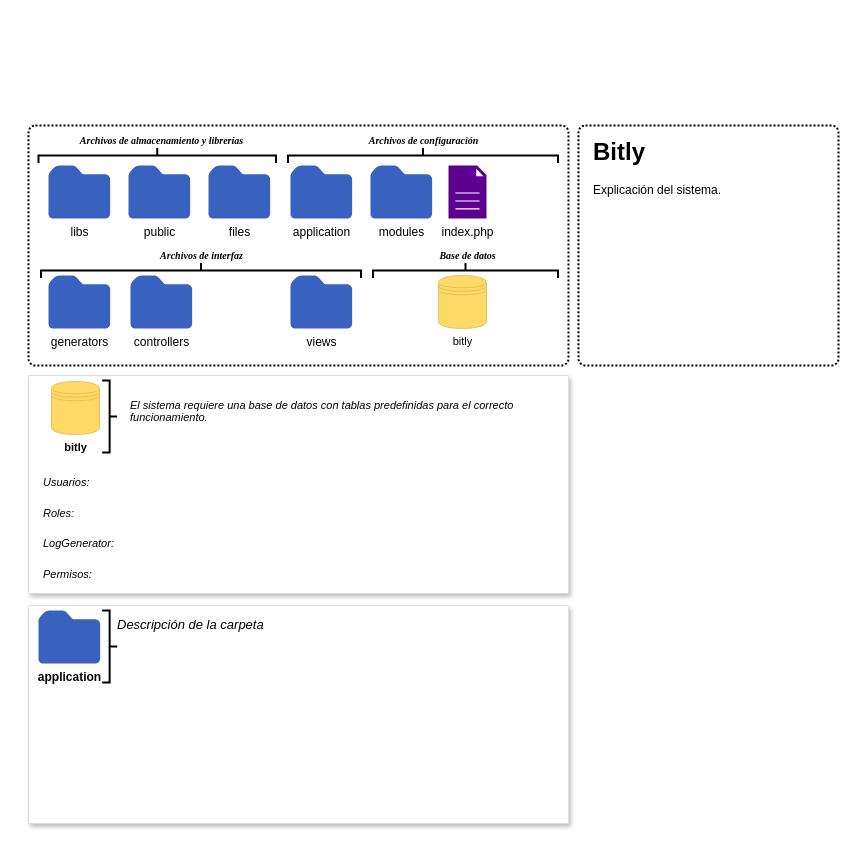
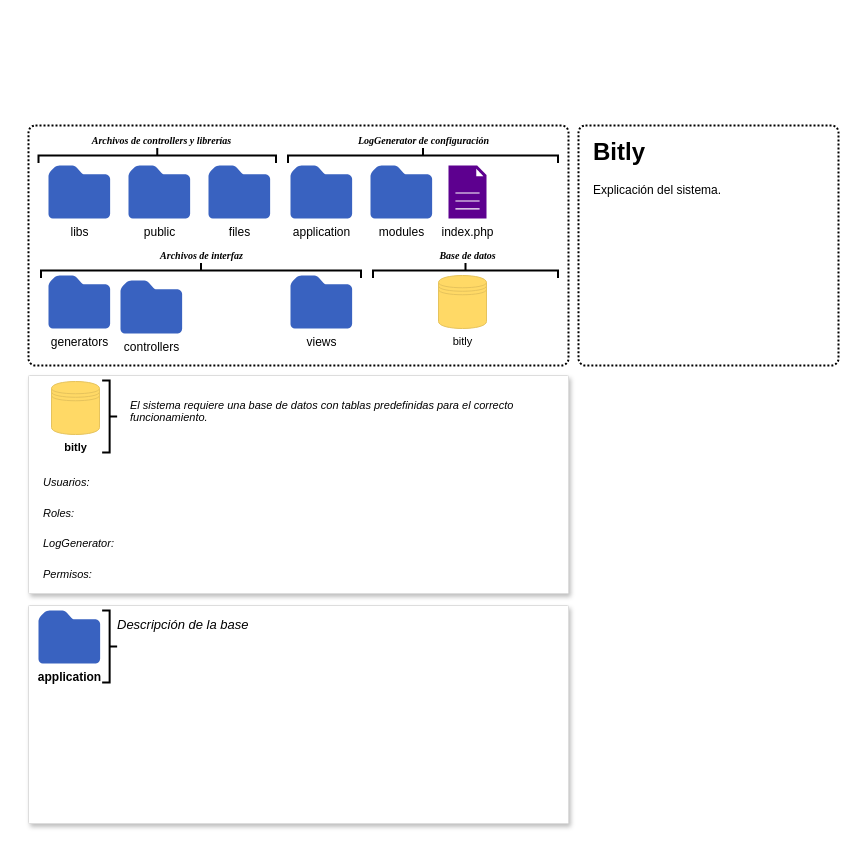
node "Archivos de almacenamiento y librerías": label "Archivos de almacenamiento y librerías" -> "Archivos de controllers y librerías"
node "Archivos de configuración": label "Archivos de configuración" -> "LogGenerator de configuración"
node "controllers": moved (161, 302) -> (151, 307)
node "Descripción de la carpeta": label "Descripción de la carpeta" -> "Descripción de la base"
